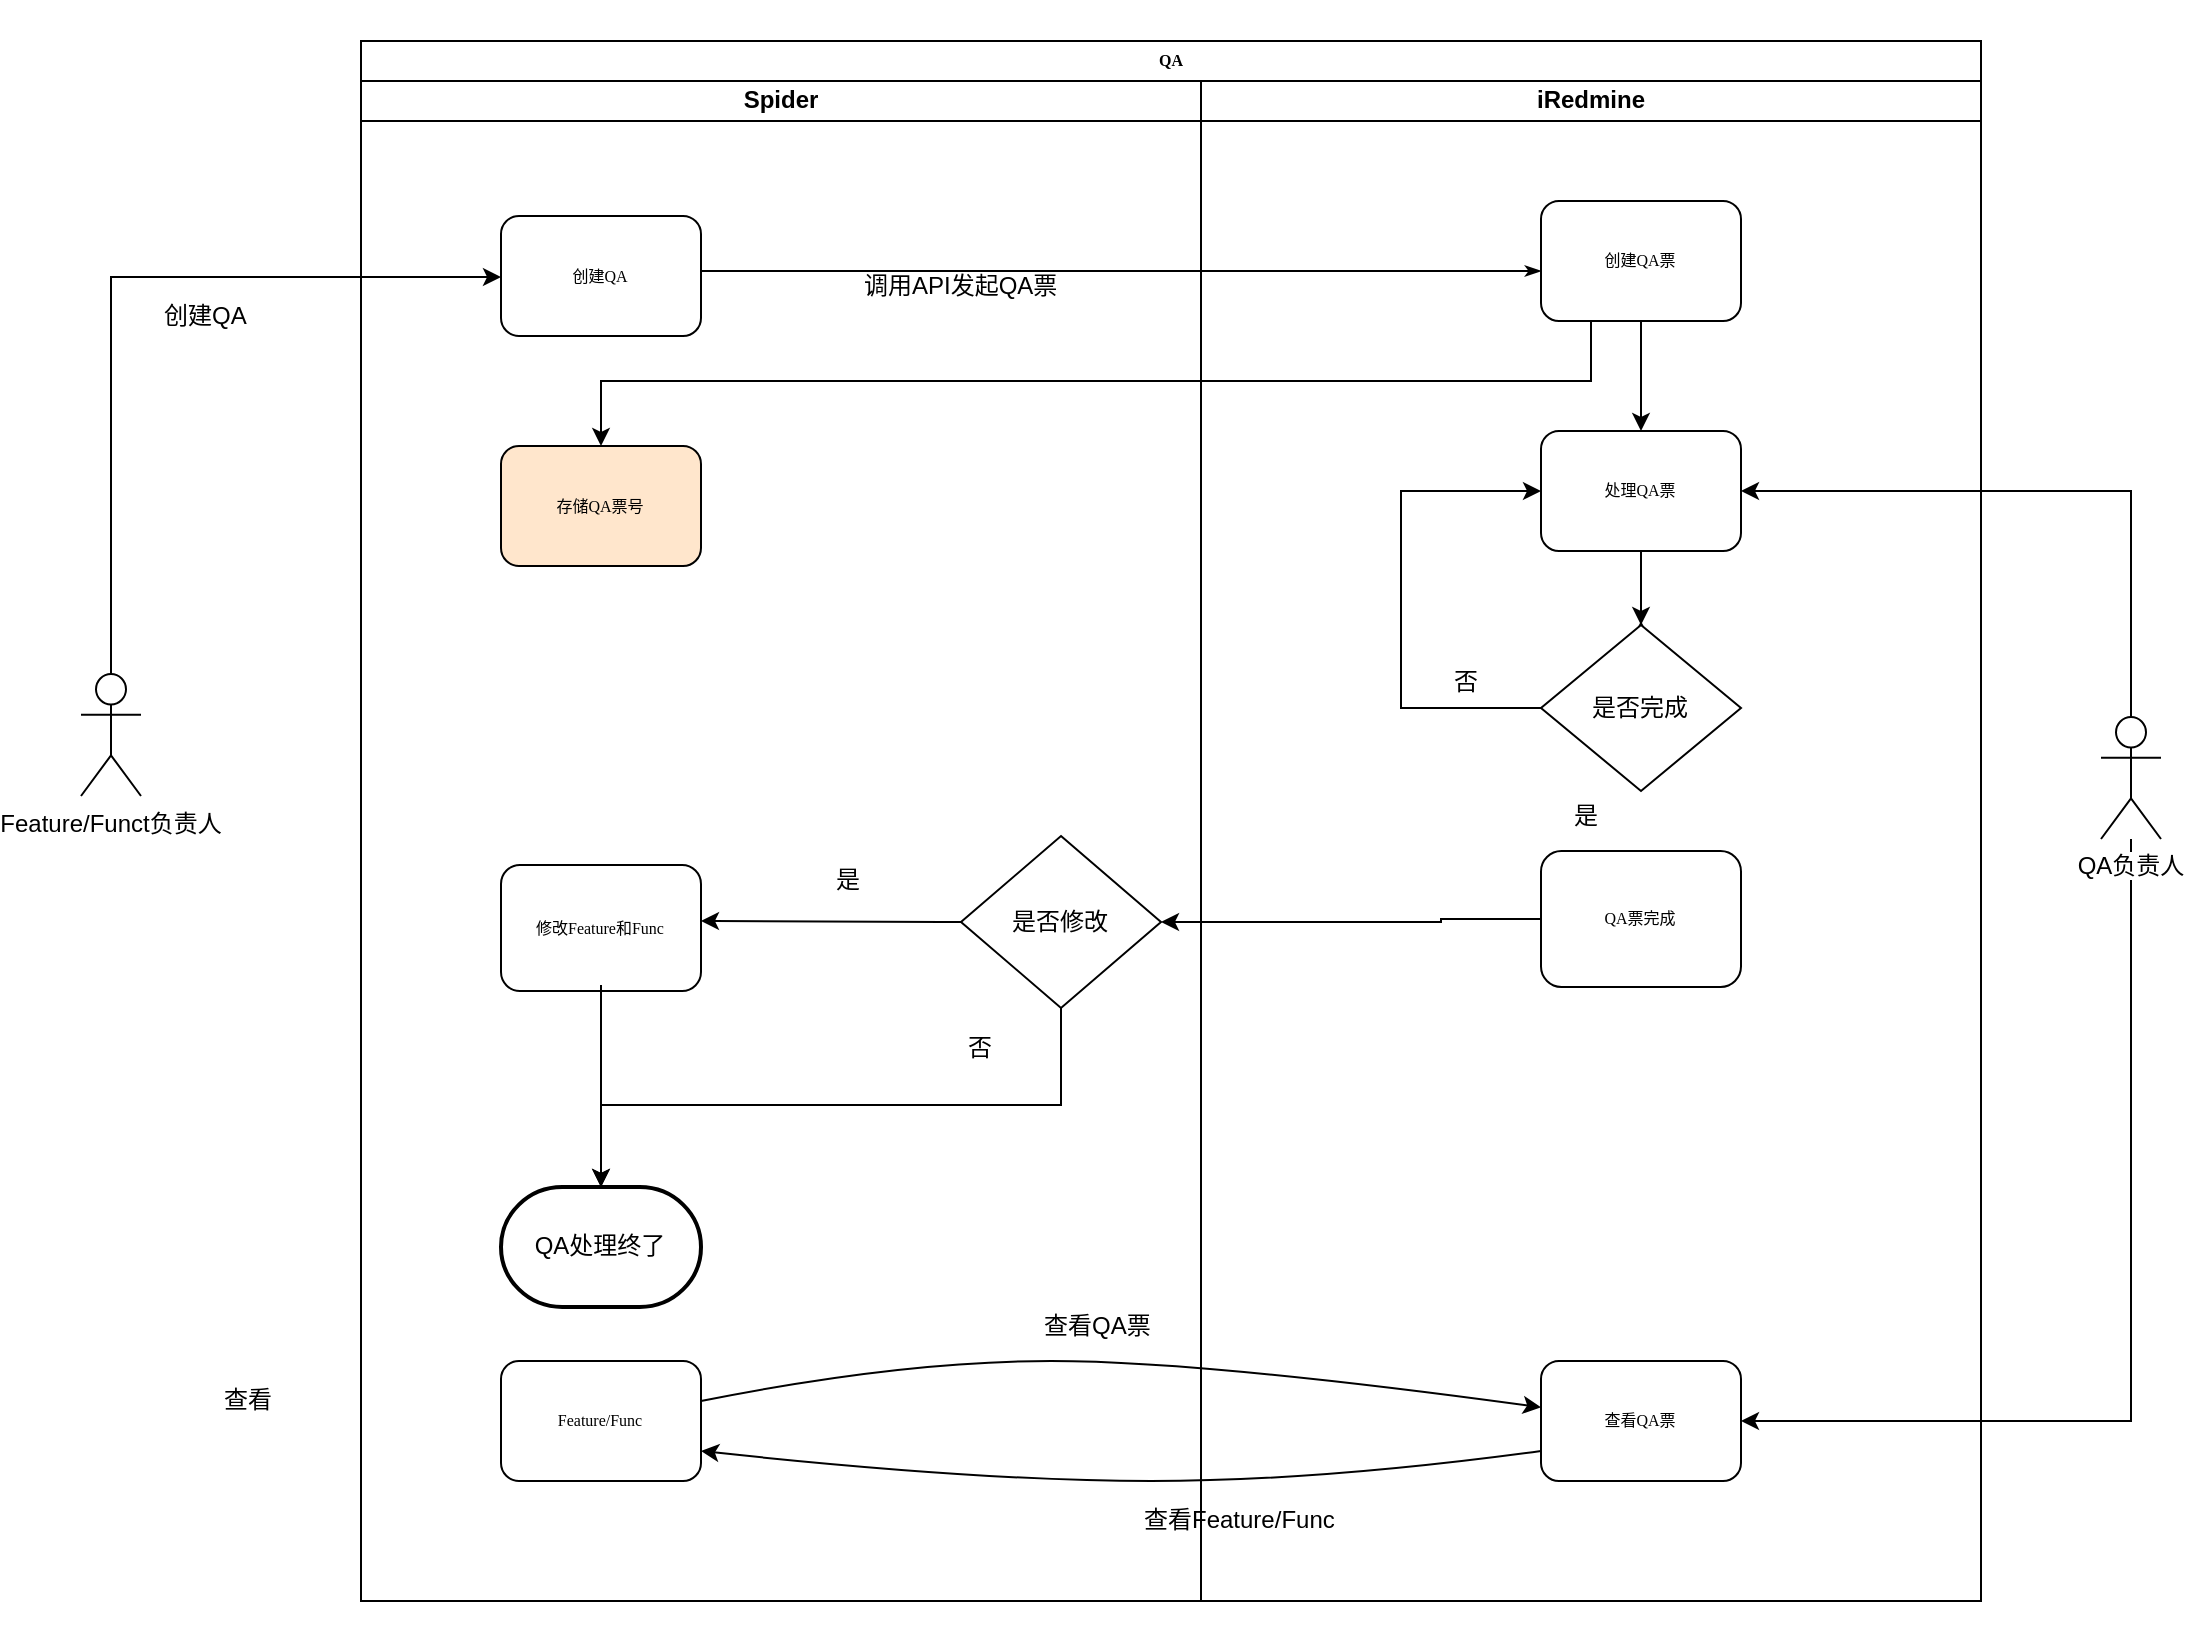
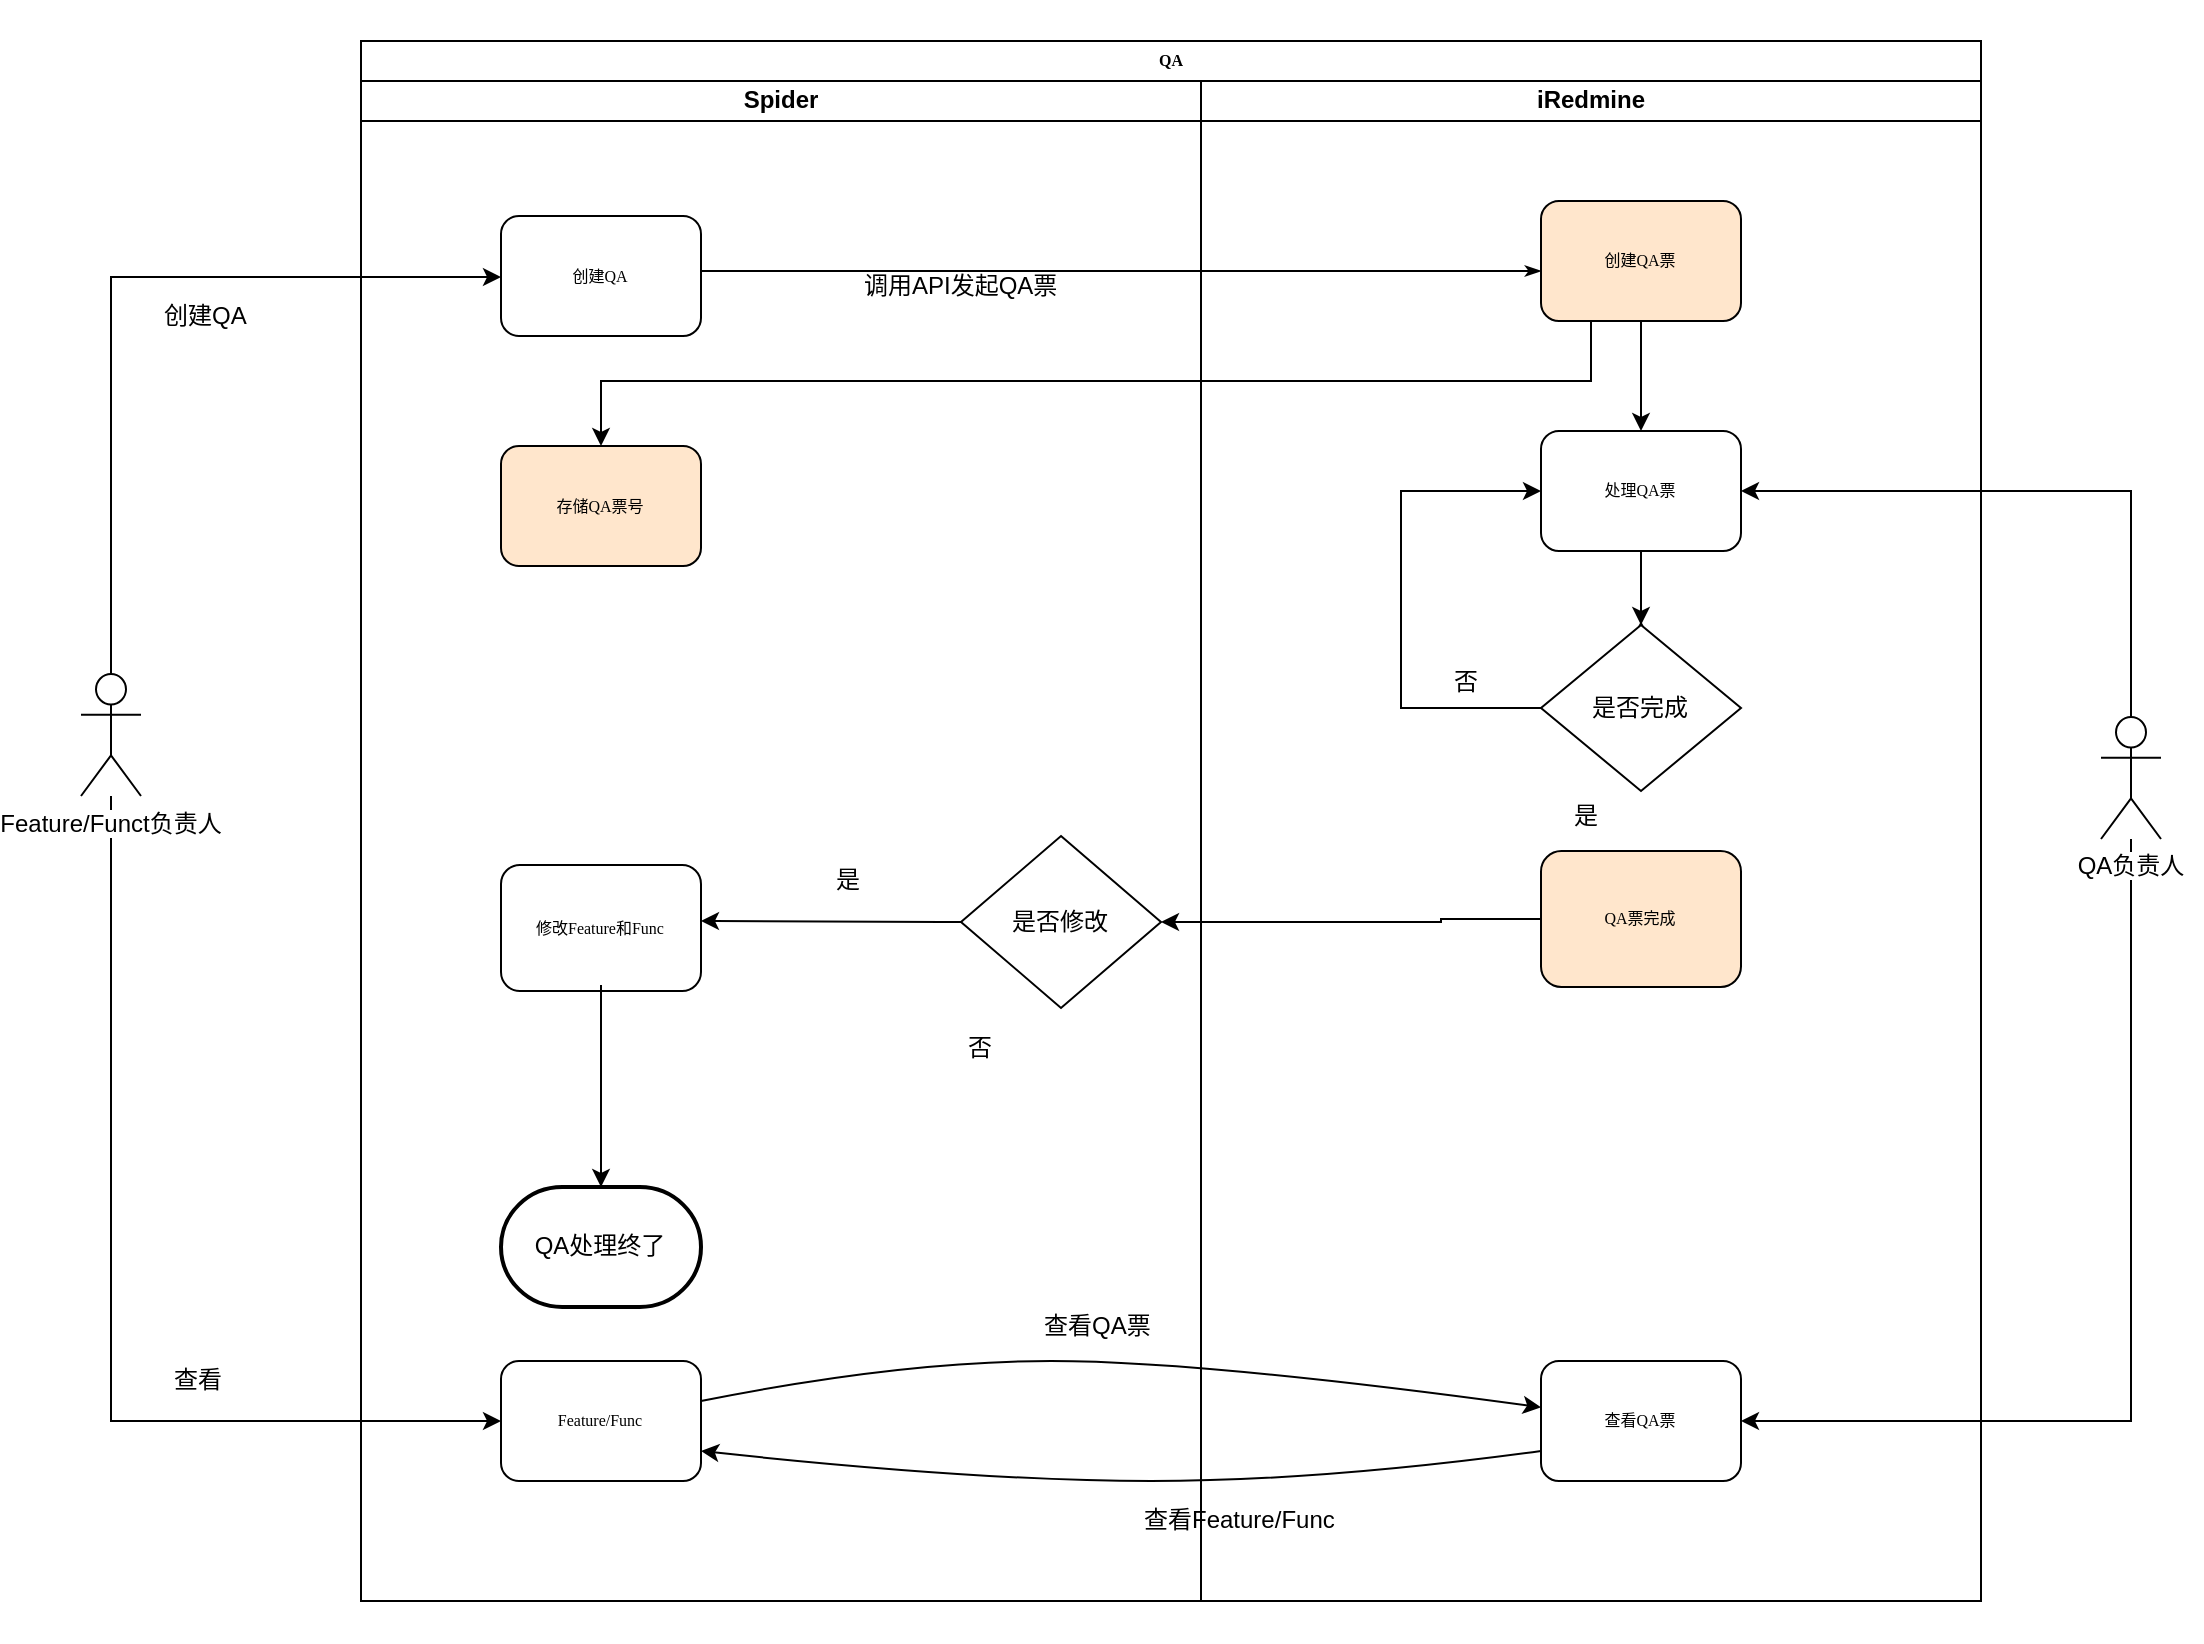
node "创建QA票": fillcolor #ffffff -> #ffe6cc
node "QA票完成": fillcolor #ffffff -> #ffe6cc
edge "是否修改" -> "QA处理终了": removed
edge "Feature/Funct负责人" -> "Feature/Func": added
node "查看": moved (261, 1401) -> (211, 1381)
